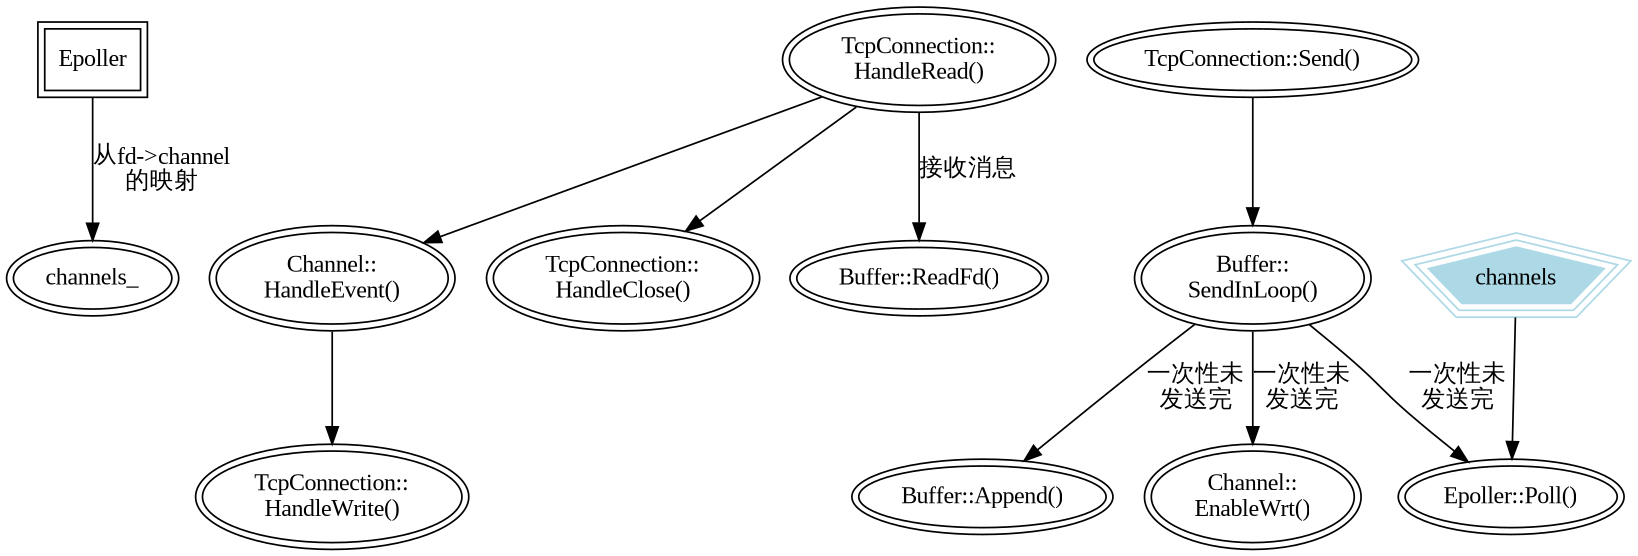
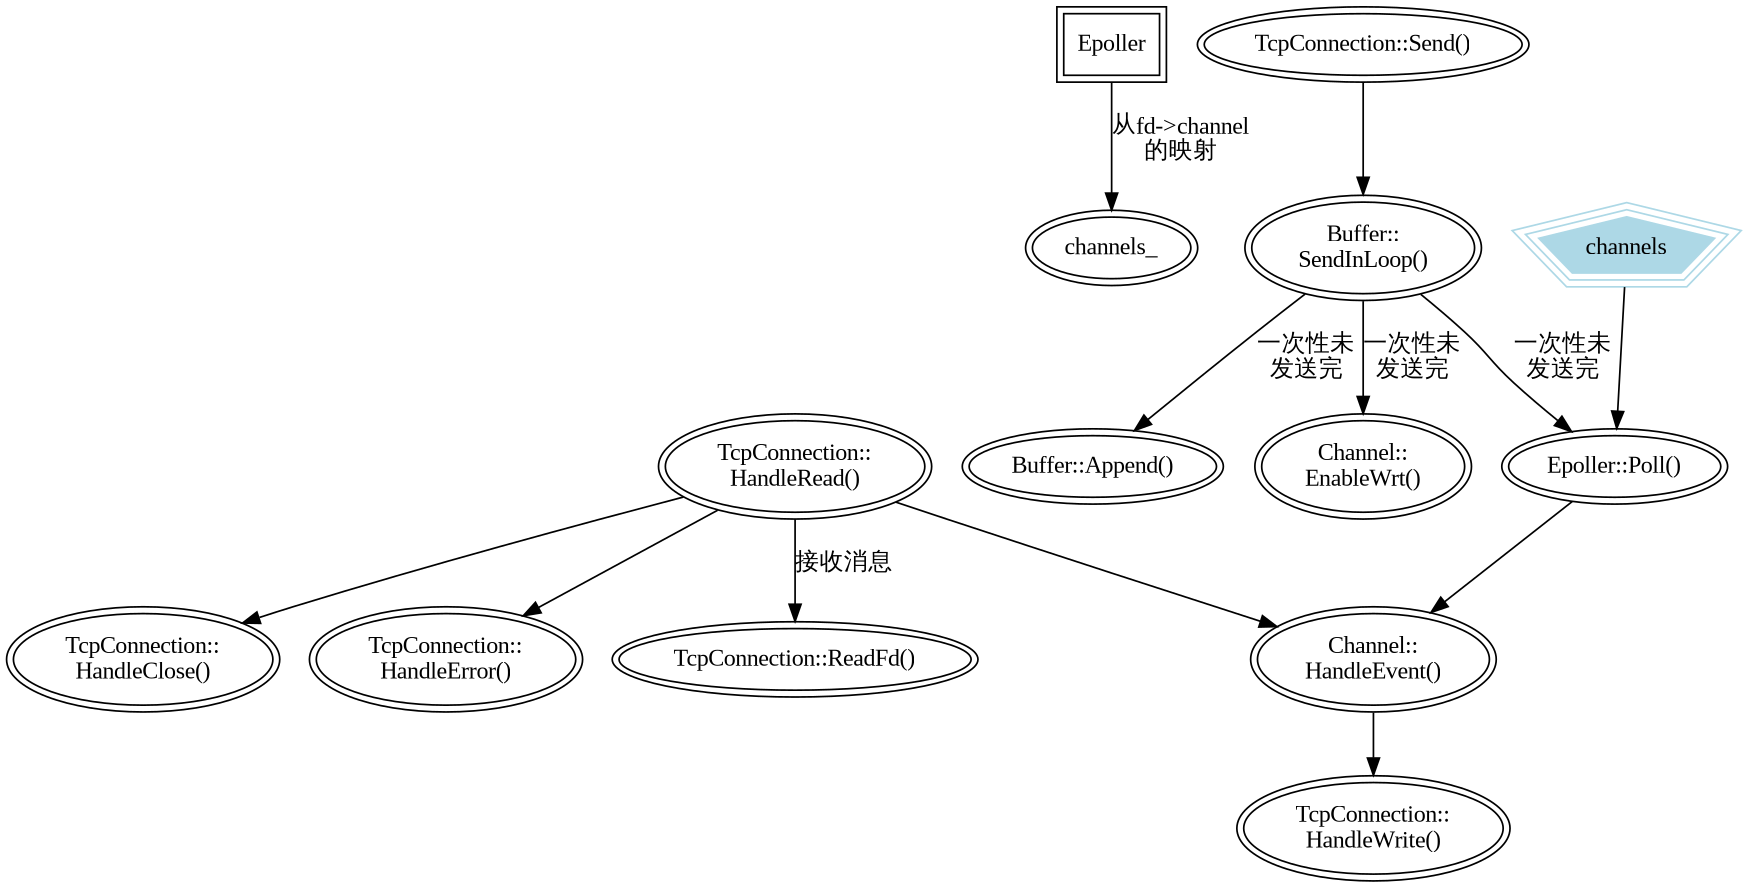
node "Buffer::ReadFd()": label "Buffer::ReadFd()" -> "TcpConnection::ReadFd()"
edge "Epoller::Poll()" -> "Channel:: HandleEvent()": added
node "TcpConnection:: HandleError()": added
